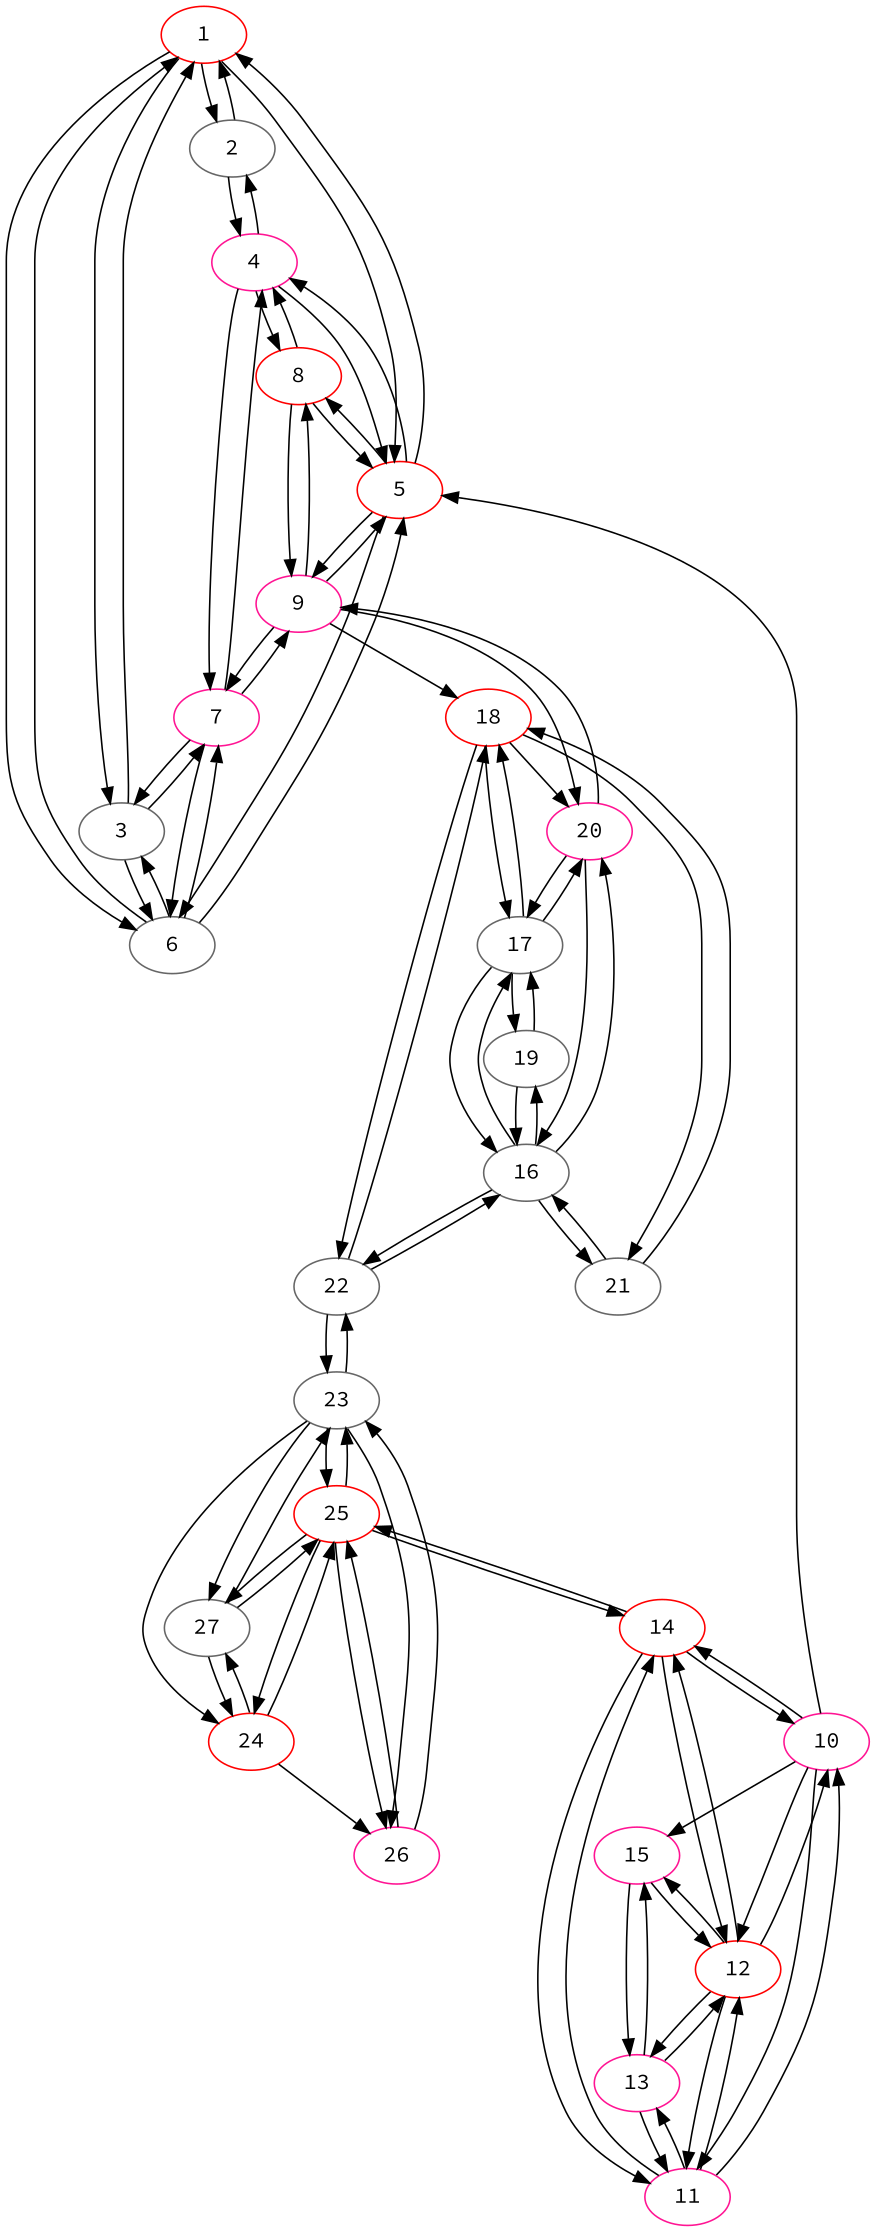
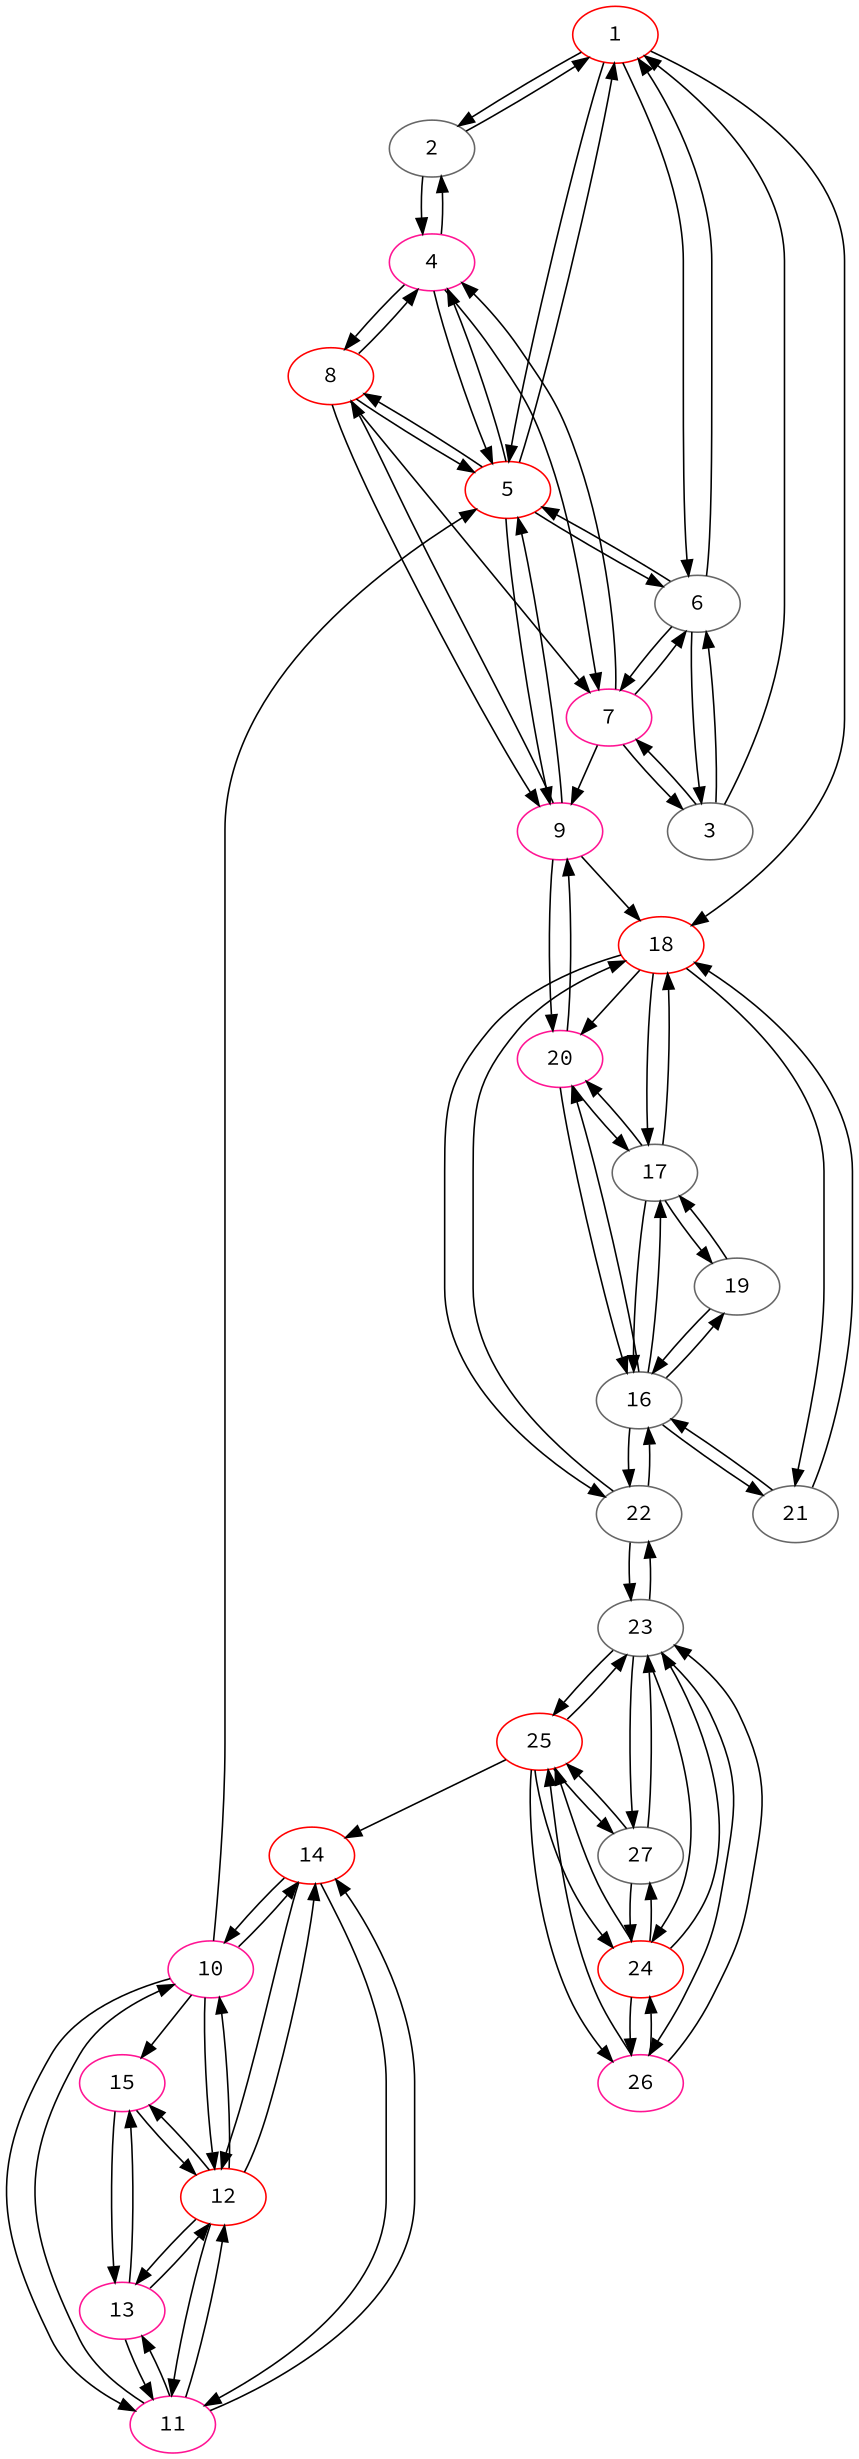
edge "1" -> "3": now "1" -> "18"
edge "9" -> "7": now "8" -> "7"
edge "14" -> "25": removed
edge "24" -> "23": added
edge "26" -> "24": added
